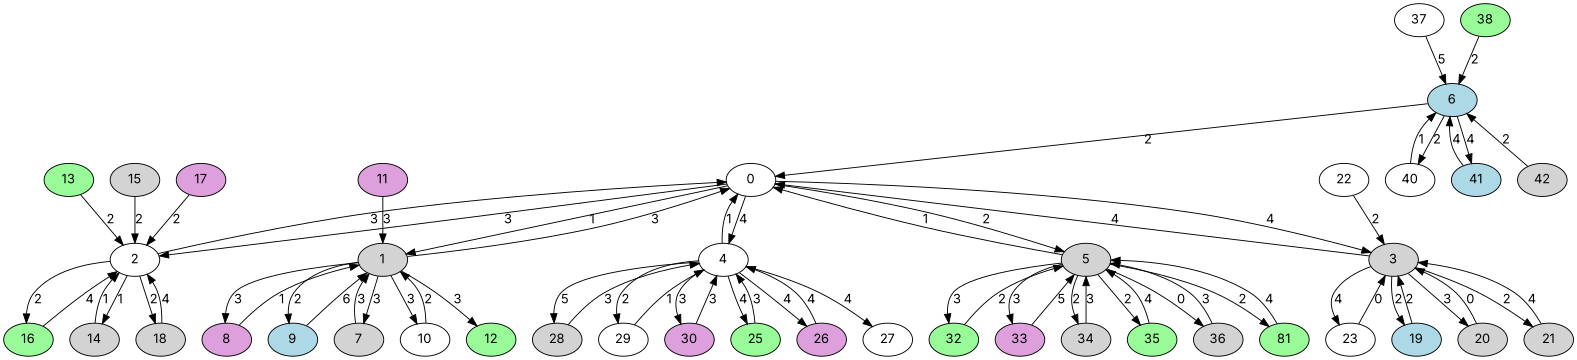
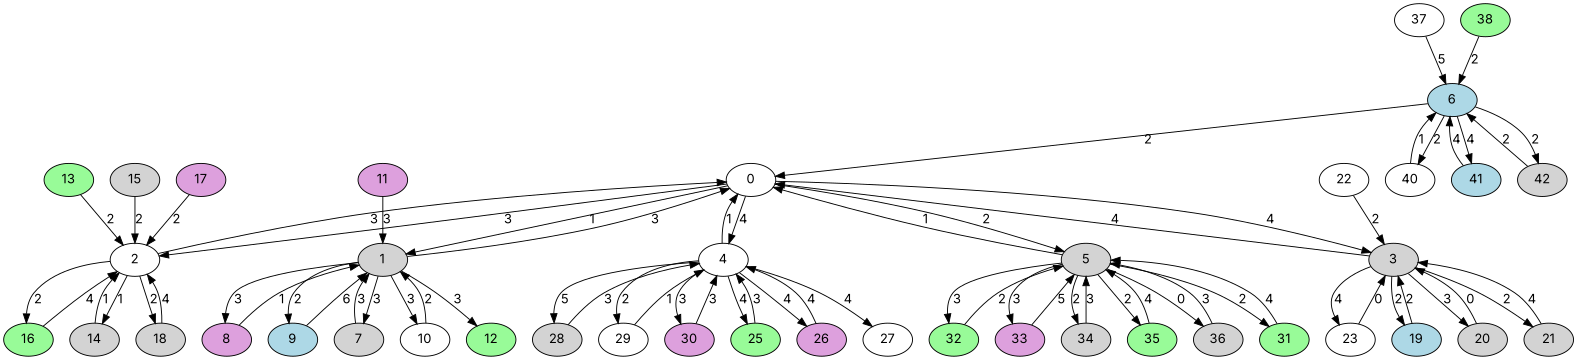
edge "6" -> "42": added, label "2"
node "81": label "81" -> "31"
